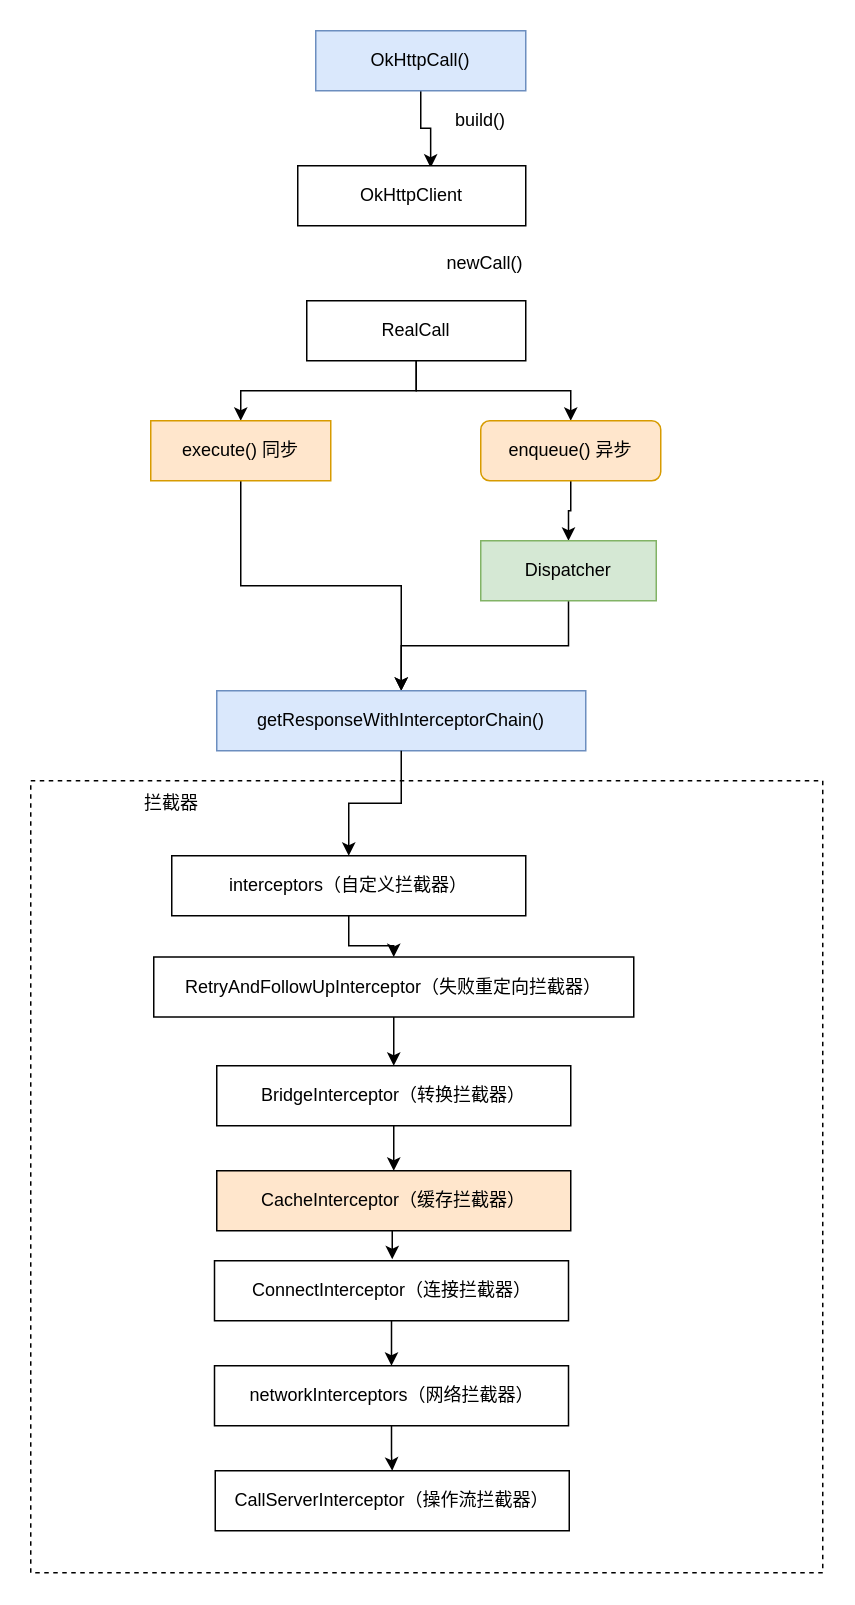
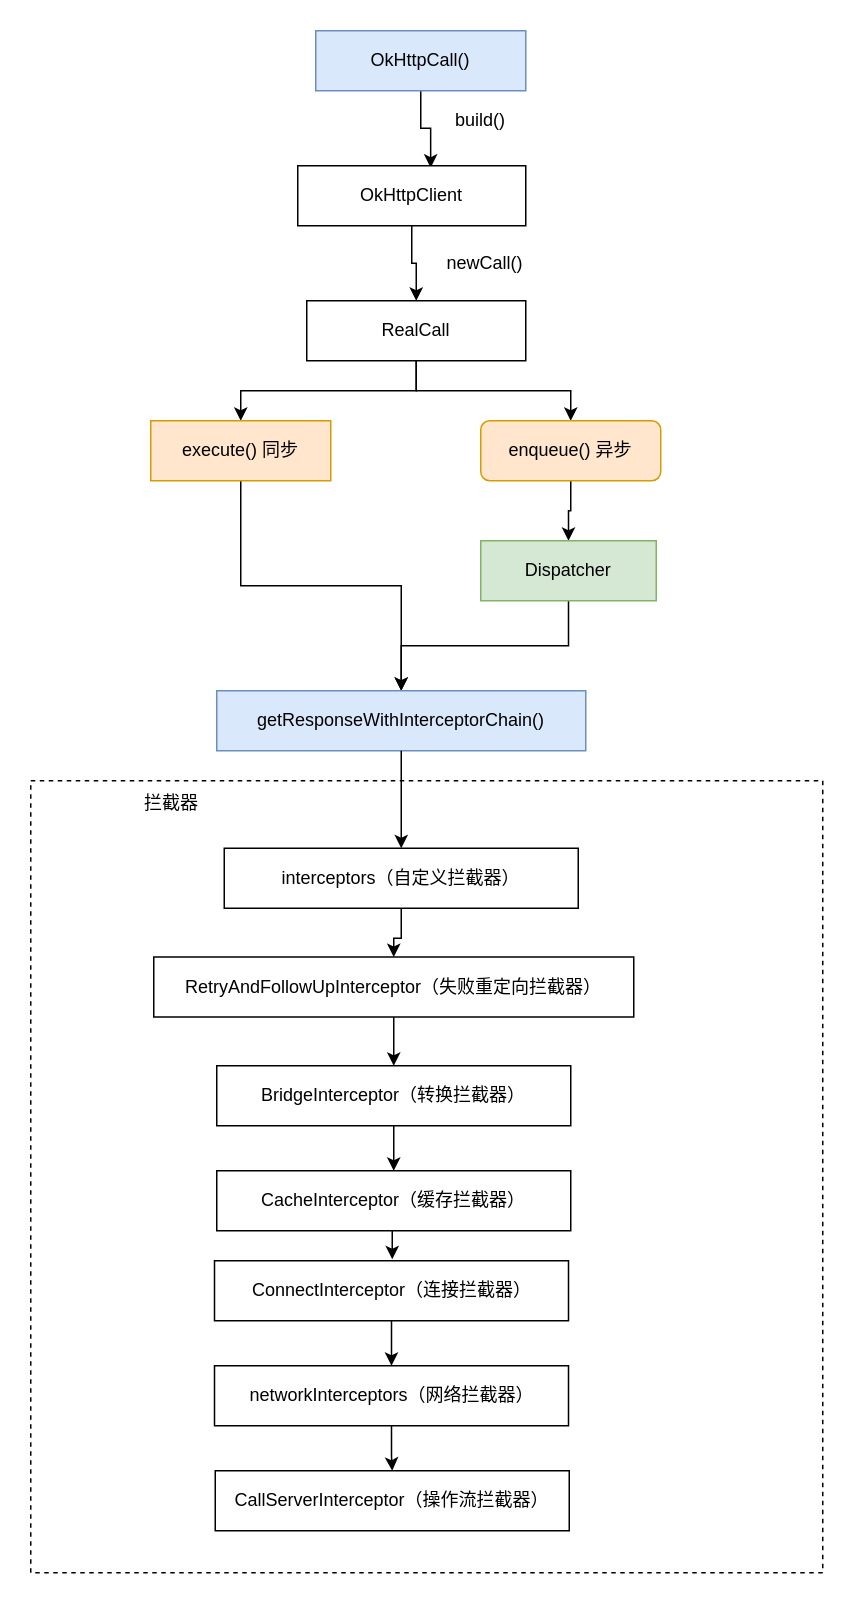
edge "OkHttpClient" -> "RealCall": added
node "interceptors（自定义拦截器）": moved (349, 886) -> (401, 878)
node "CacheInterceptor（缓存拦截器）": fillcolor #ffe6cc -> #ffffff
